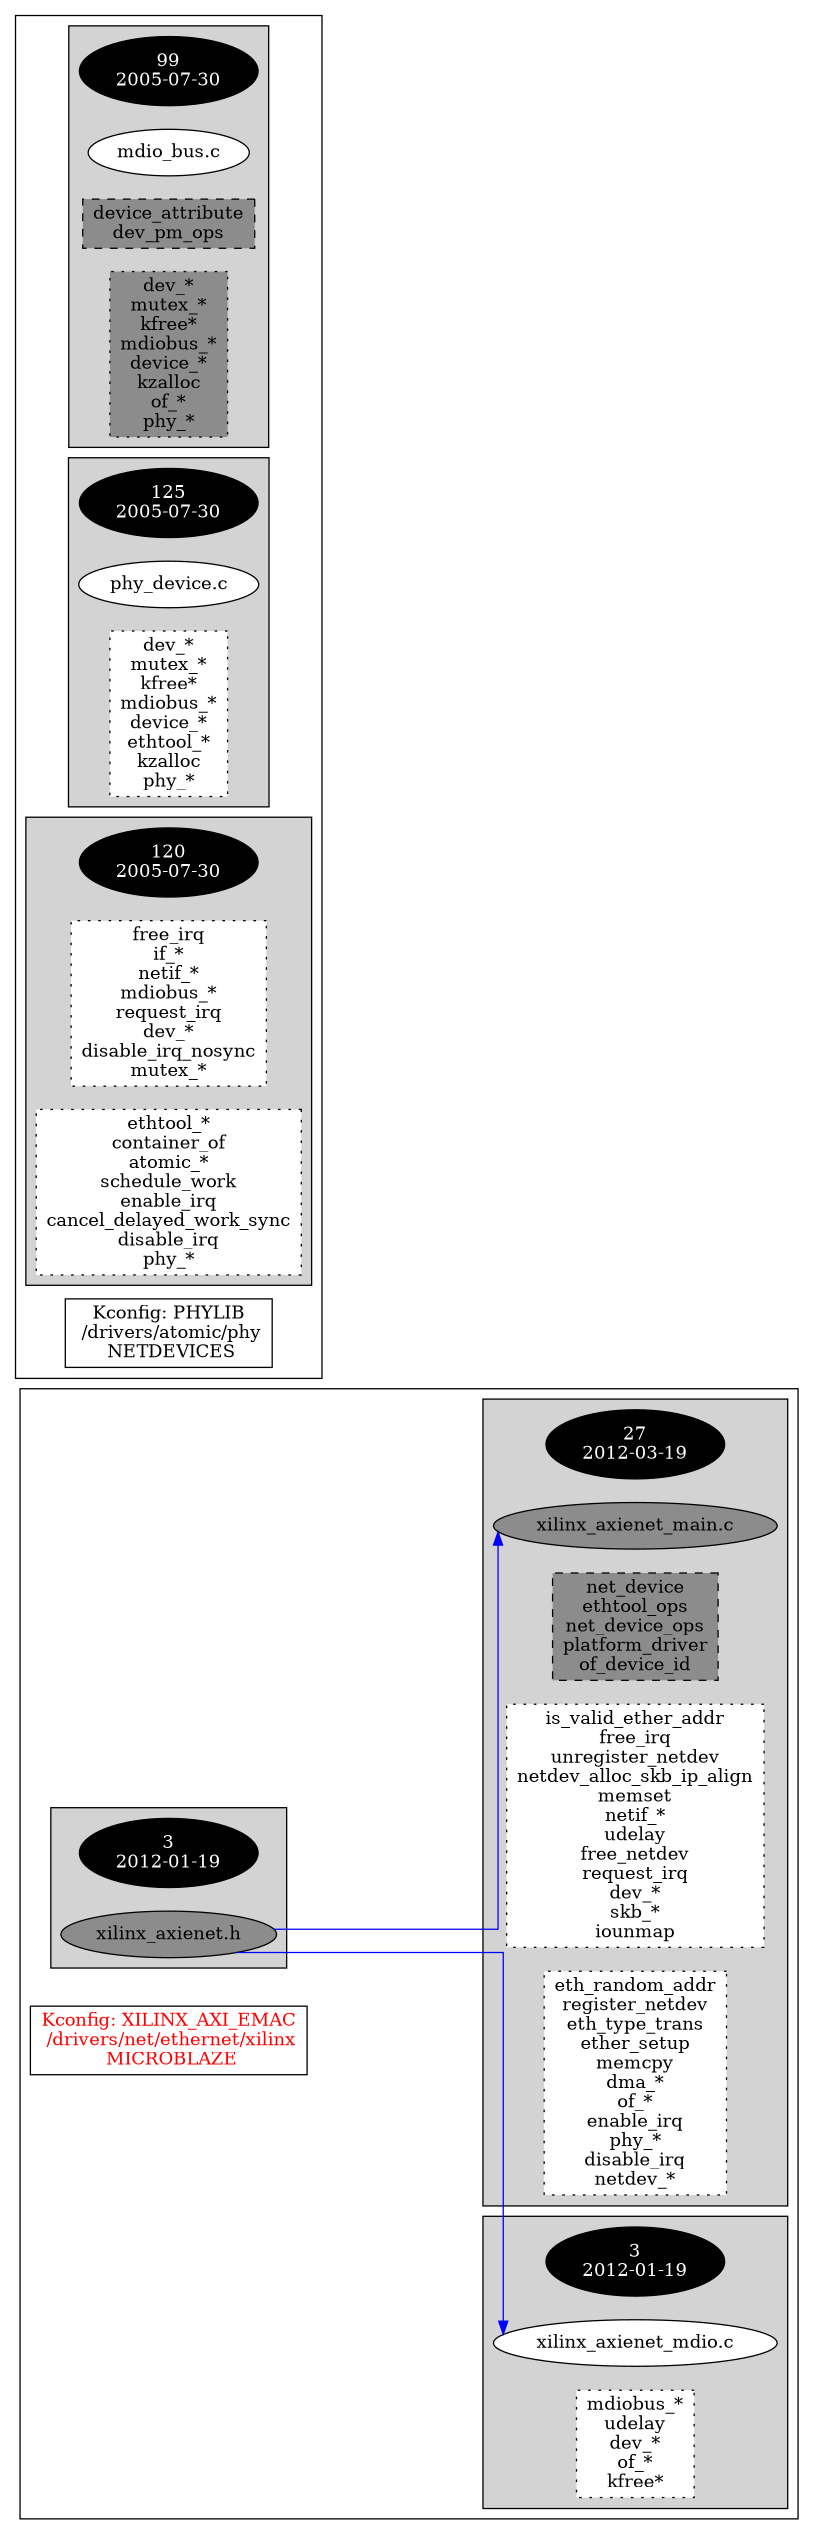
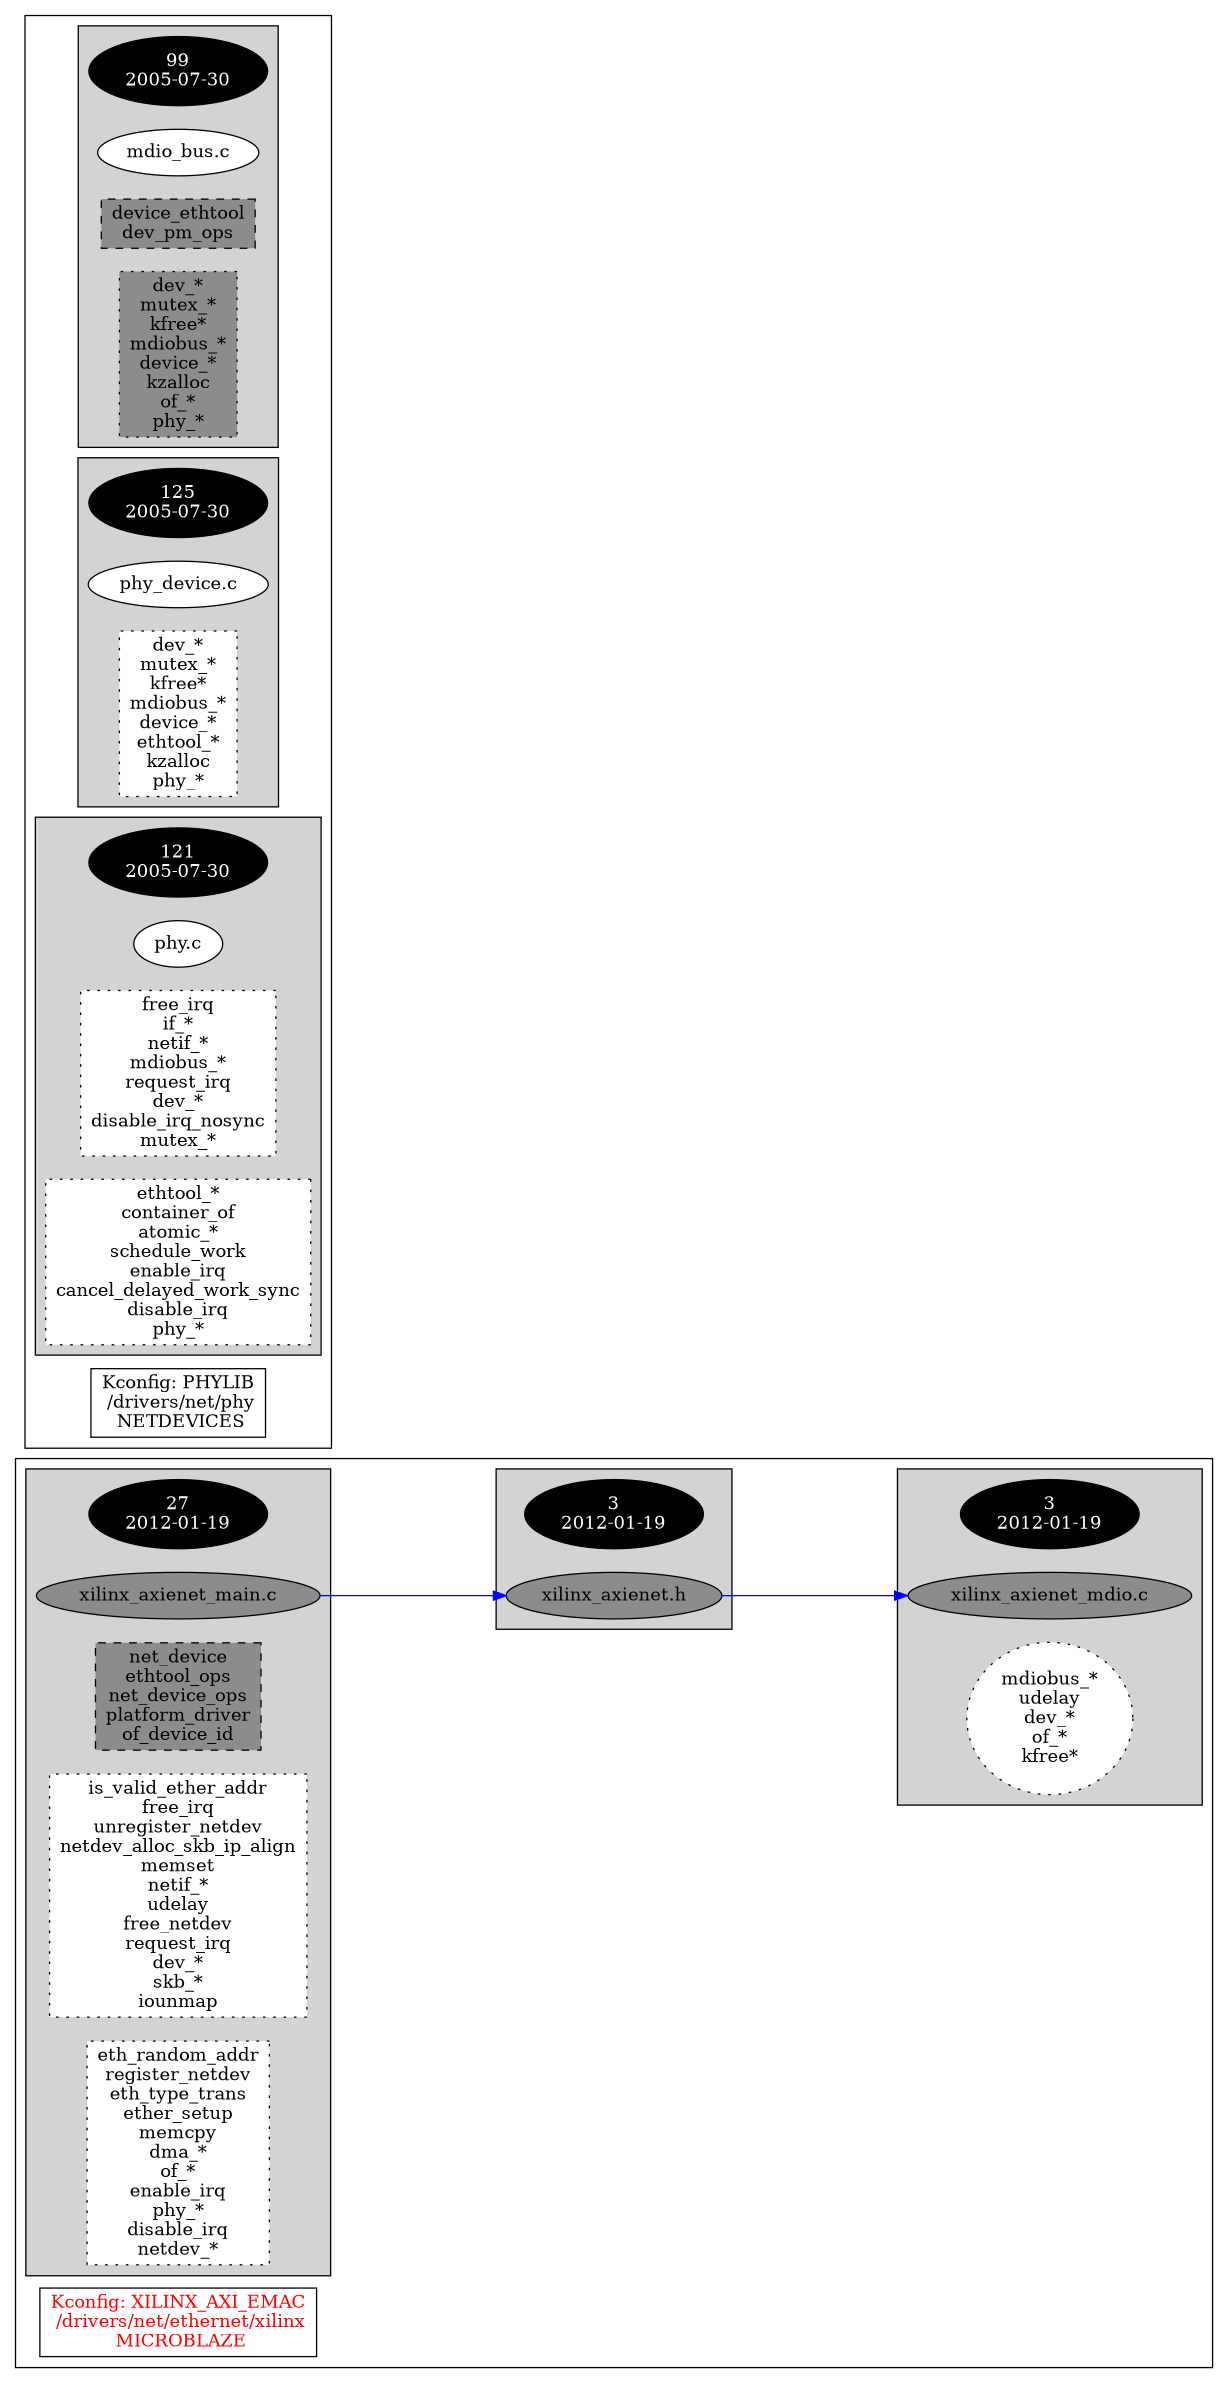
node "device_attribute dev_pm_ops": label "device_attribute dev_pm_ops" -> "device_ethtool dev_pm_ops"
node "120 2005-07-30": label "120 2005-07-30" -> "121 2005-07-30"
node "phy.c": added
node "Kconfig: PHYLIB /drivers/atomic/phy NETDEVICES": label "Kconfig: PHYLIB /drivers/atomic/phy NETDEVICES" -> "Kconfig: PHYLIB /drivers/net/phy NETDEVICES"
node "27 2012-03-19": label "27 2012-03-19" -> "27 2012-01-19"
edge "xilinx_axienet.h" -> "xilinx_axienet_main.c": reversed
node "xilinx_axienet_mdio.c": fillcolor white -> grey55
node "mdiobus_* udelay dev_* of_* kfree*": shape box -> ellipse
